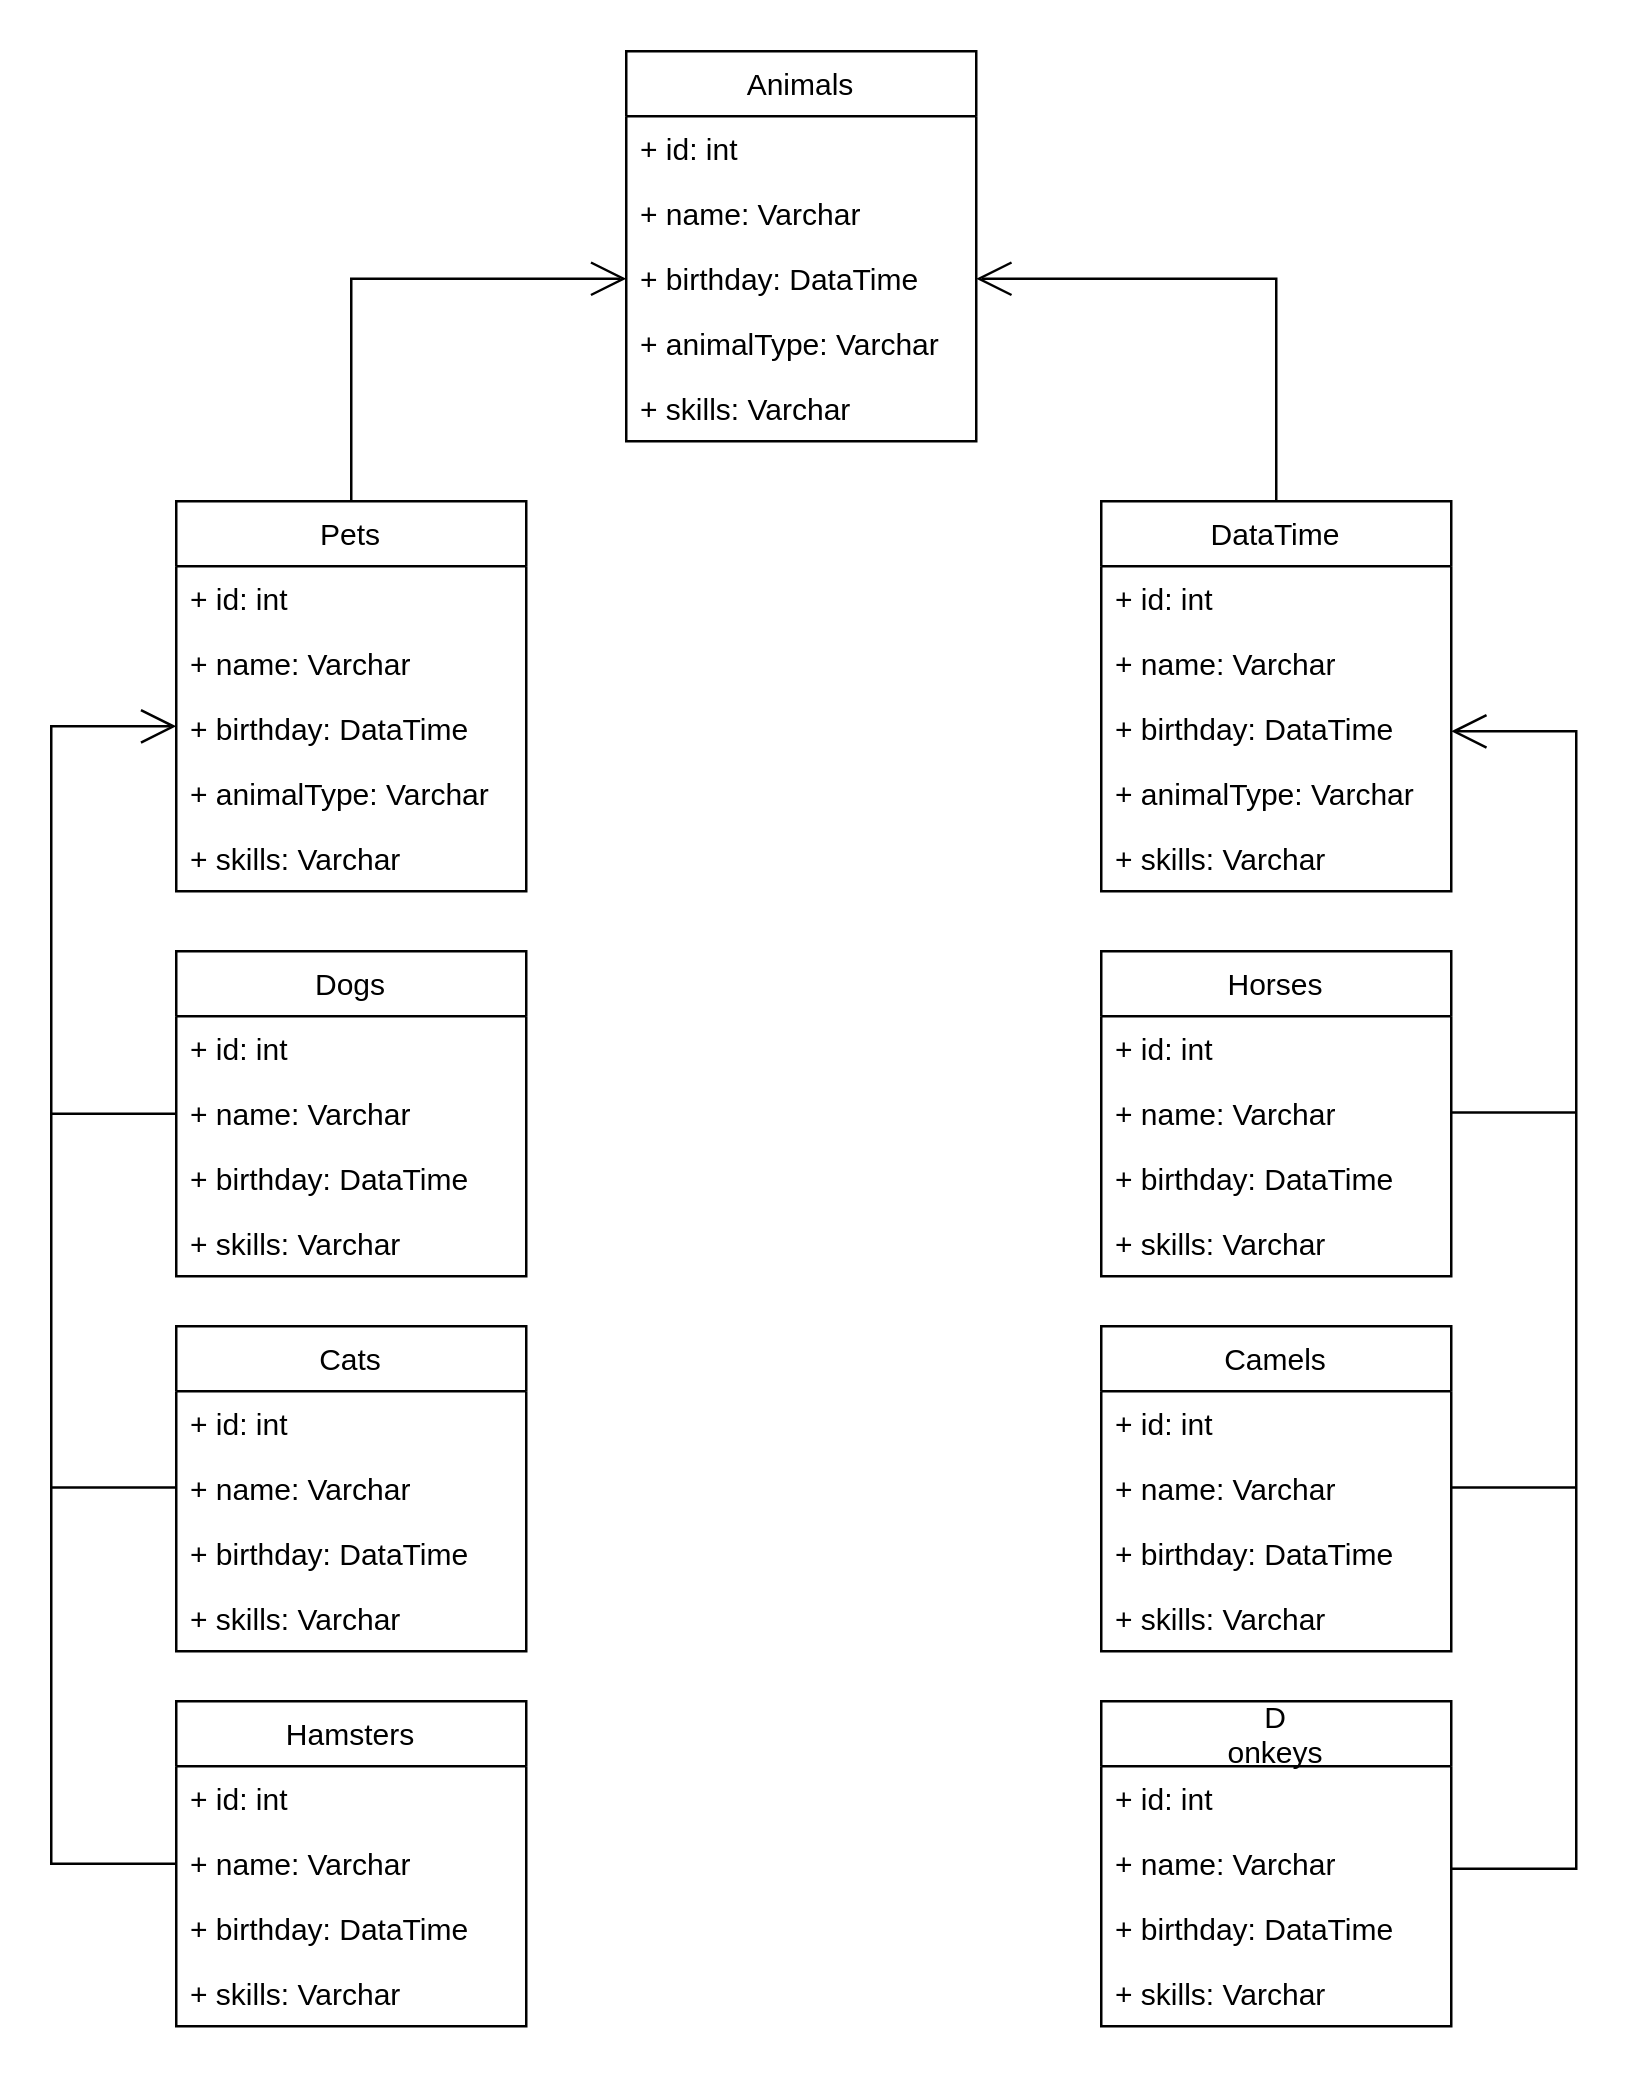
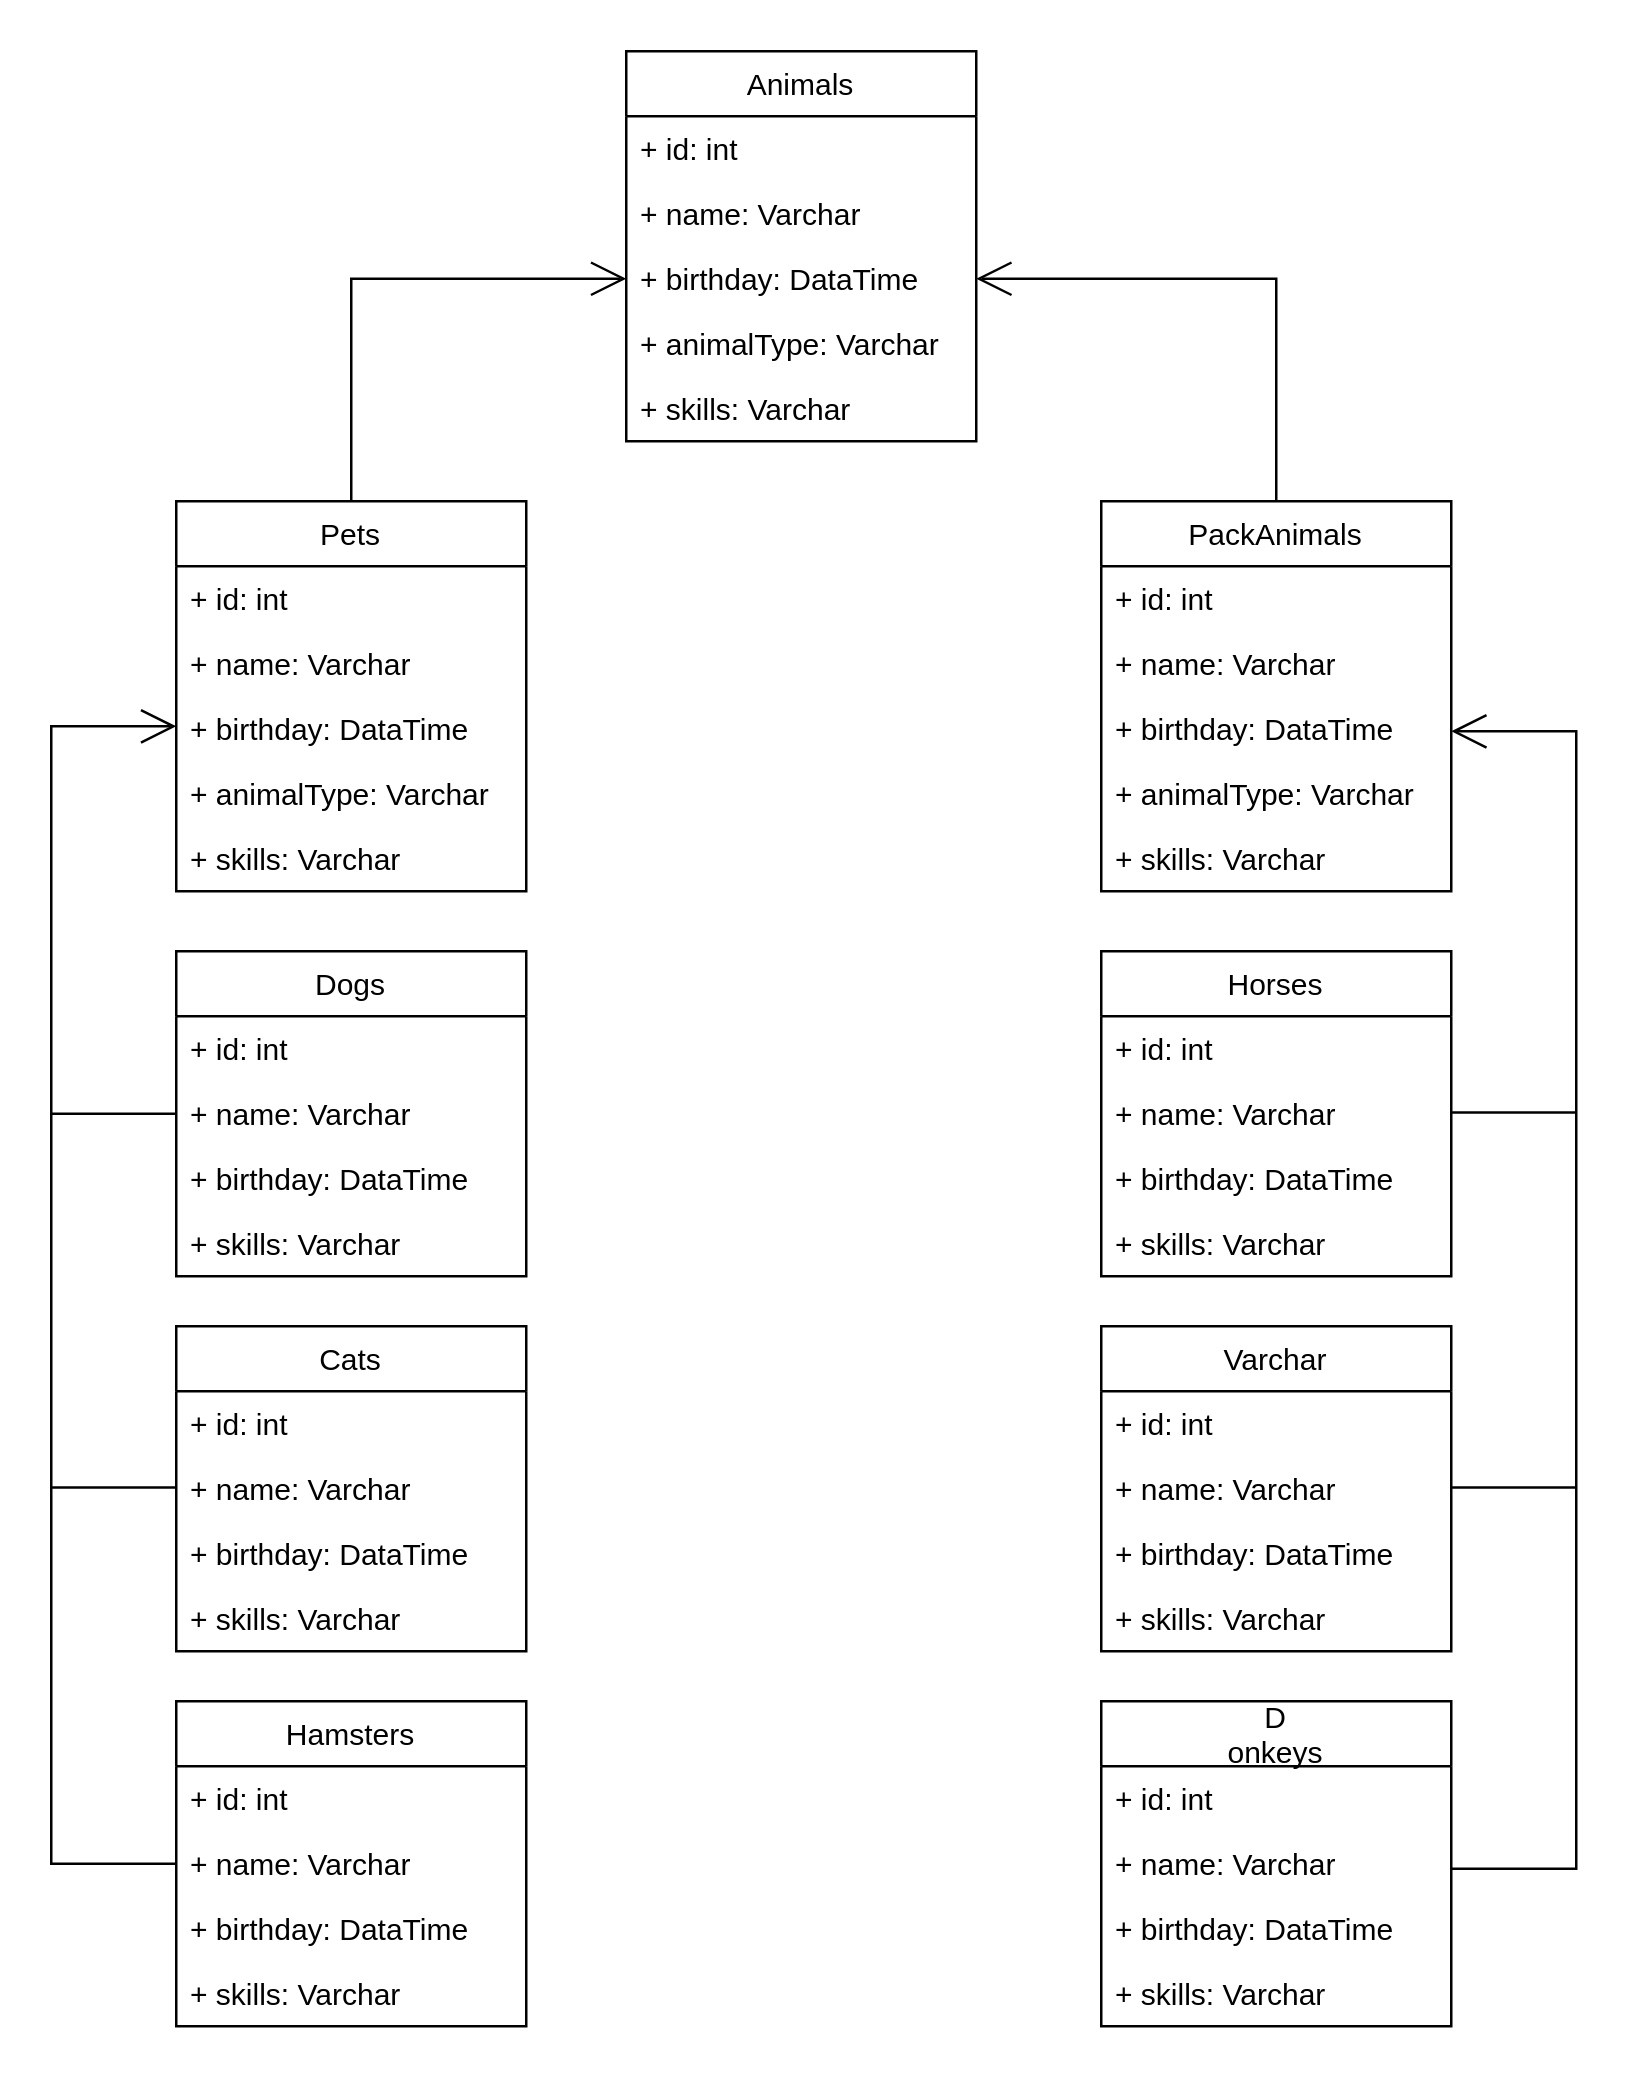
node "DataTime": label "DataTime" -> "PackAnimals"
node "Camels": label "Camels" -> "Varchar"
